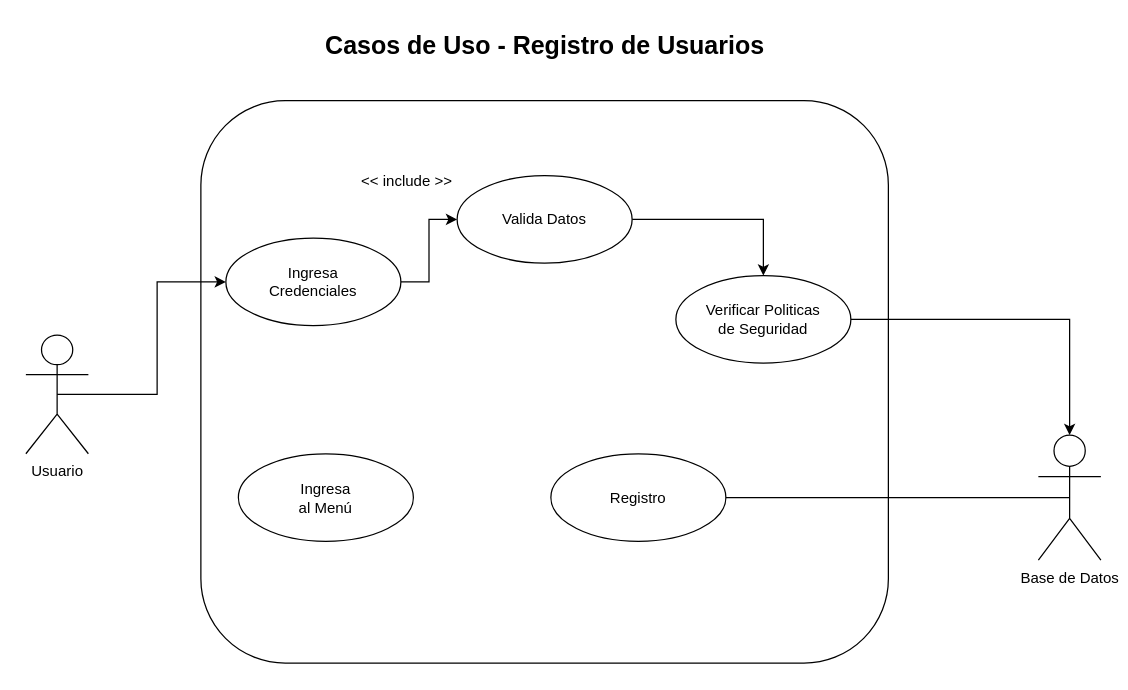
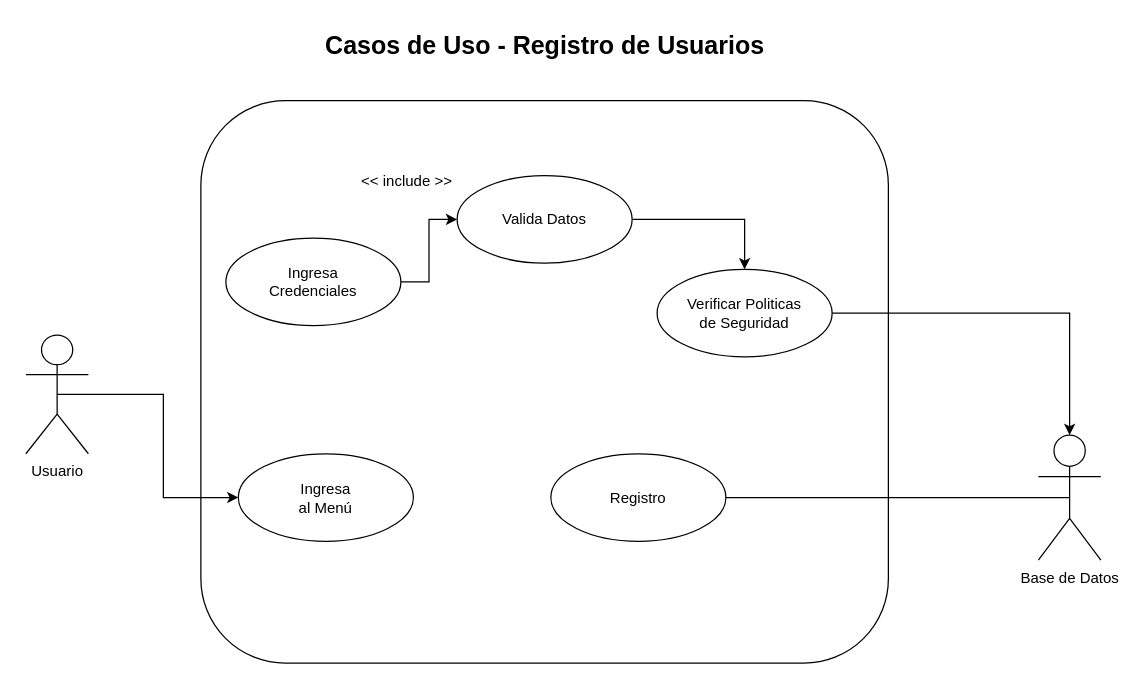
edge "Usuario" -> "Ingresa Credenciales": now "Usuario" -> "Ingresa al Menú"
node "Verificar Politicas de Seguridad": moved (763, 319) -> (744, 313)
